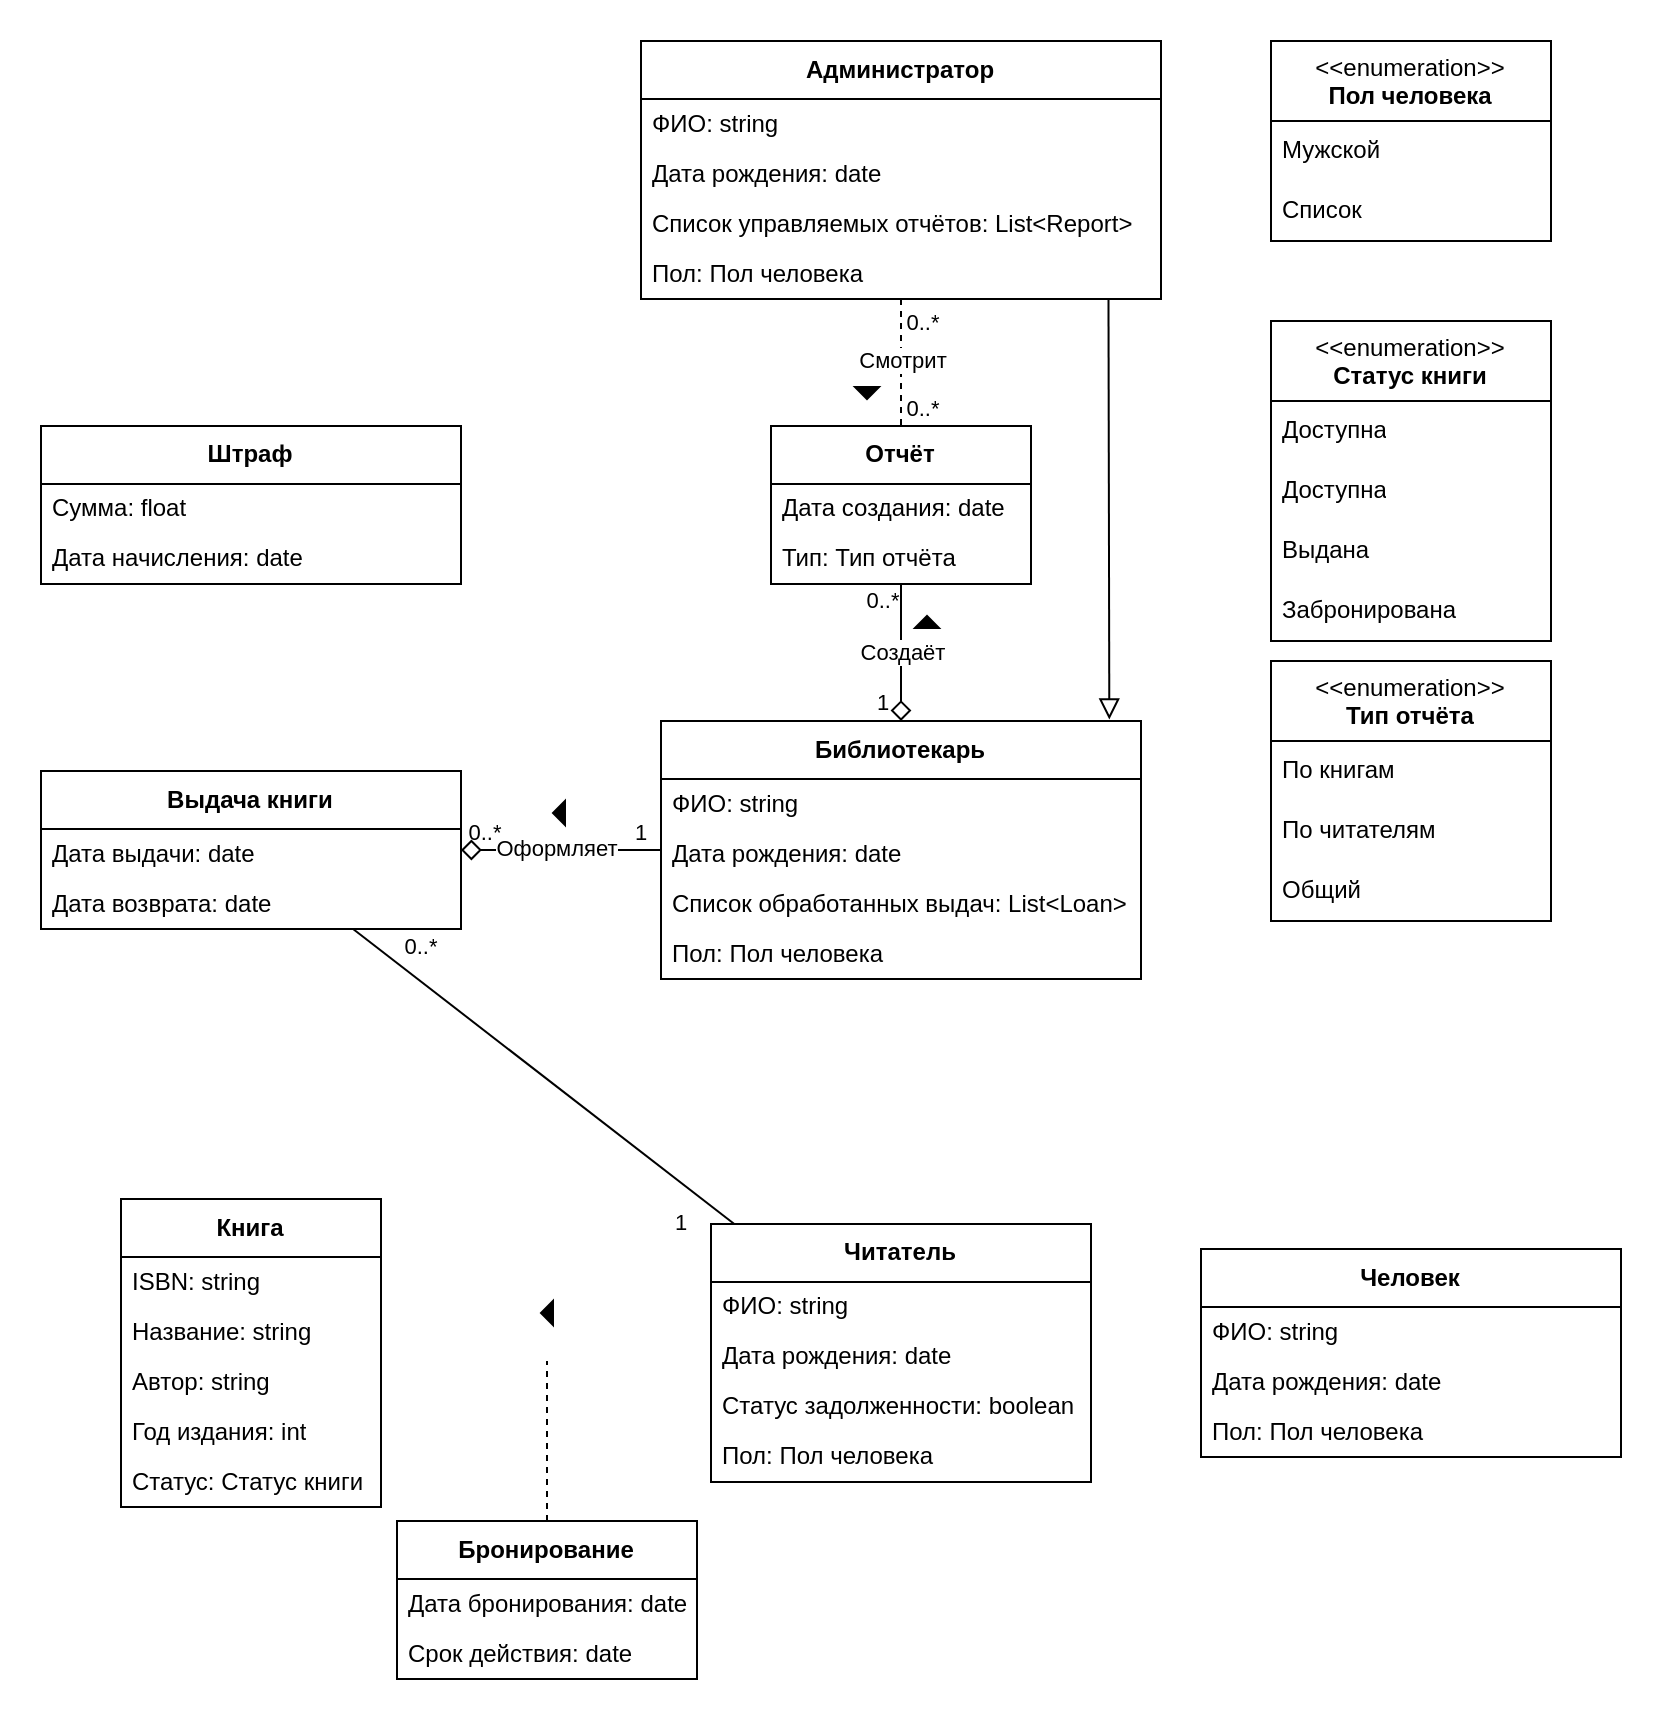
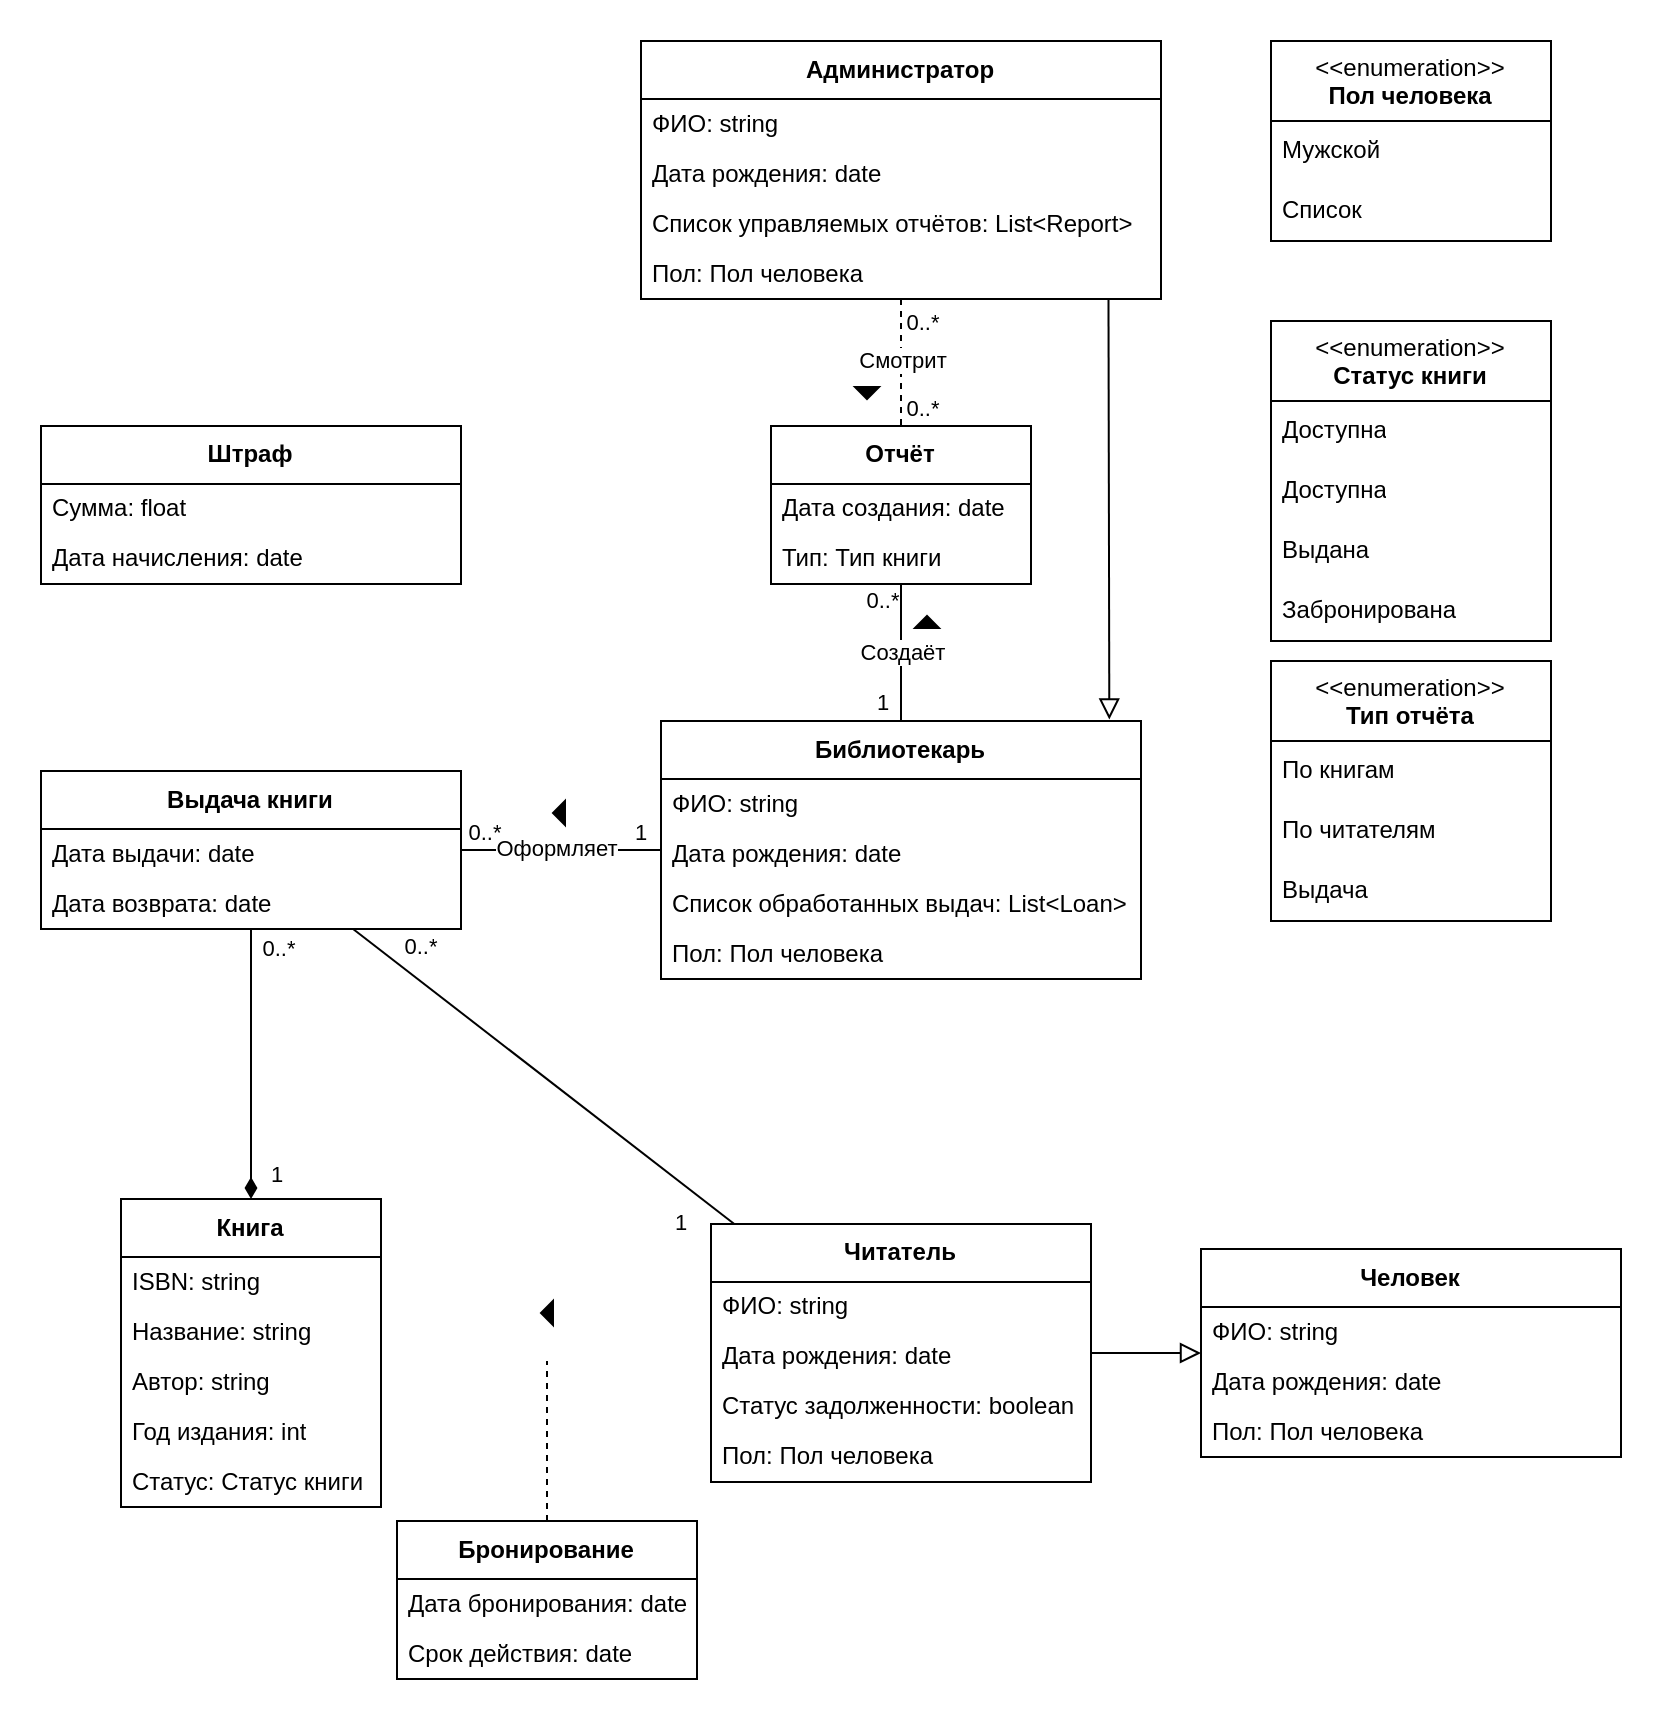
node "Тип: Тип отчёта": label "Тип: Тип отчёта" -> "Тип: Тип книги"
edge "Отчёт" -> "Библиотекарь": arrowhead diamond -> none
edge "Библиотекарь" -> "Выдача книги": arrowhead diamond -> none
node "Общий": label "Общий" -> "Выдача"
edge "Выдача книги" -> "Книга": added, labels "0..*", "1"
edge "Читатель" -> "Человек": added
